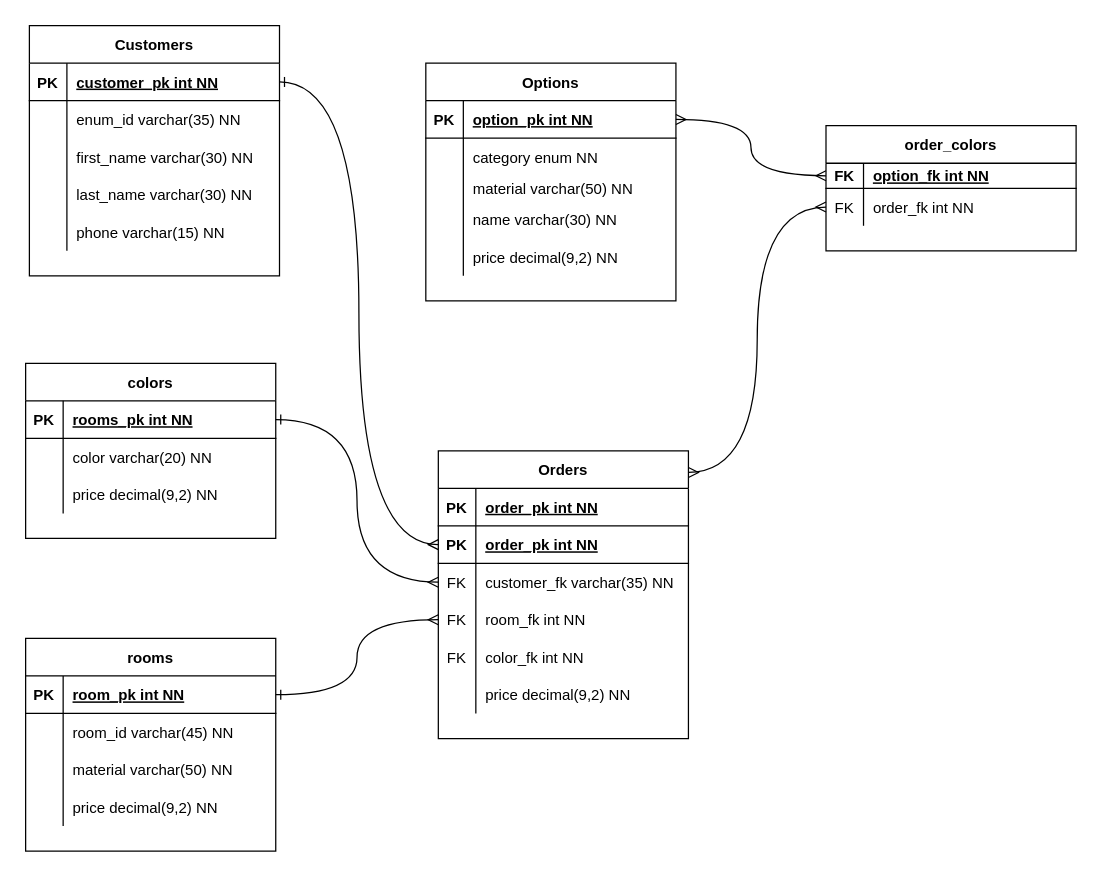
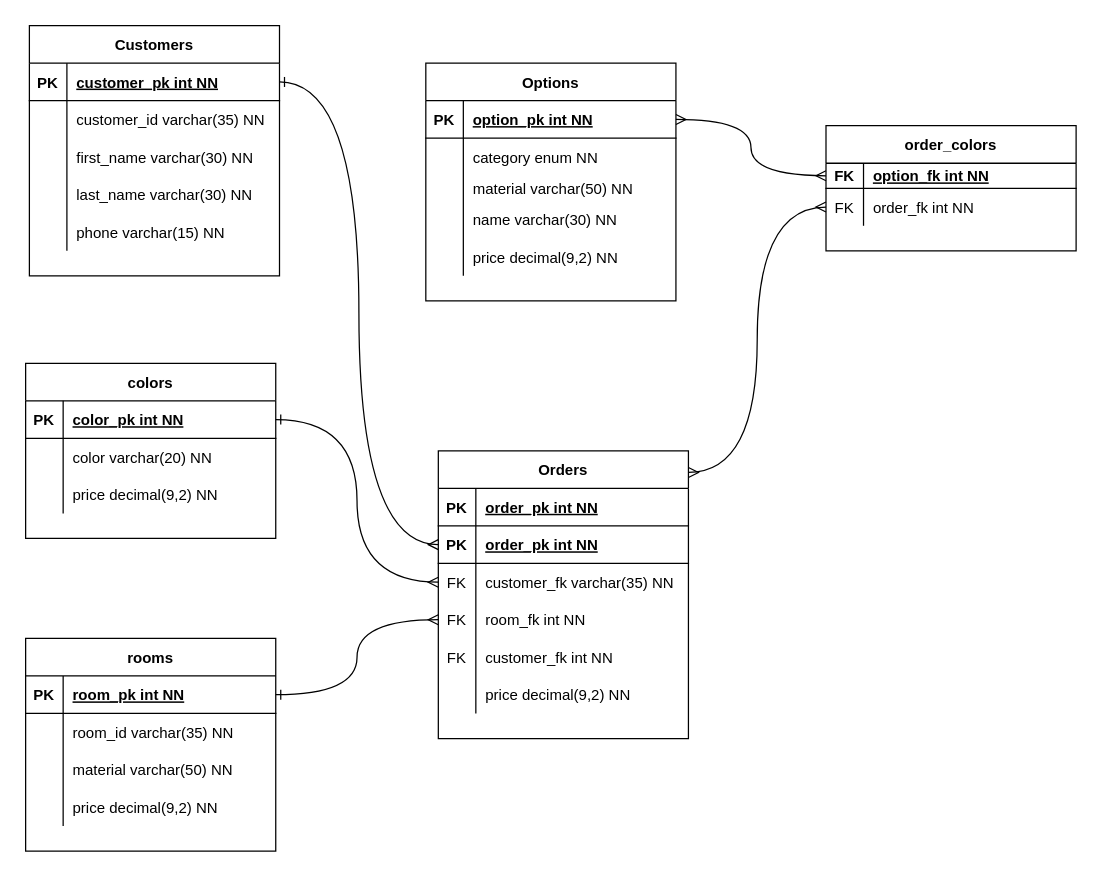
node "enum_id varchar(35) NN": label "enum_id varchar(35) NN" -> "customer_id varchar(35) NN"
node "rooms_pk int NN": label "rooms_pk int NN" -> "color_pk int NN"
node "color_fk int NN": label "color_fk int NN" -> "customer_fk int NN"
node "room_id varchar(45) NN": label "room_id varchar(45) NN" -> "room_id varchar(35) NN"
